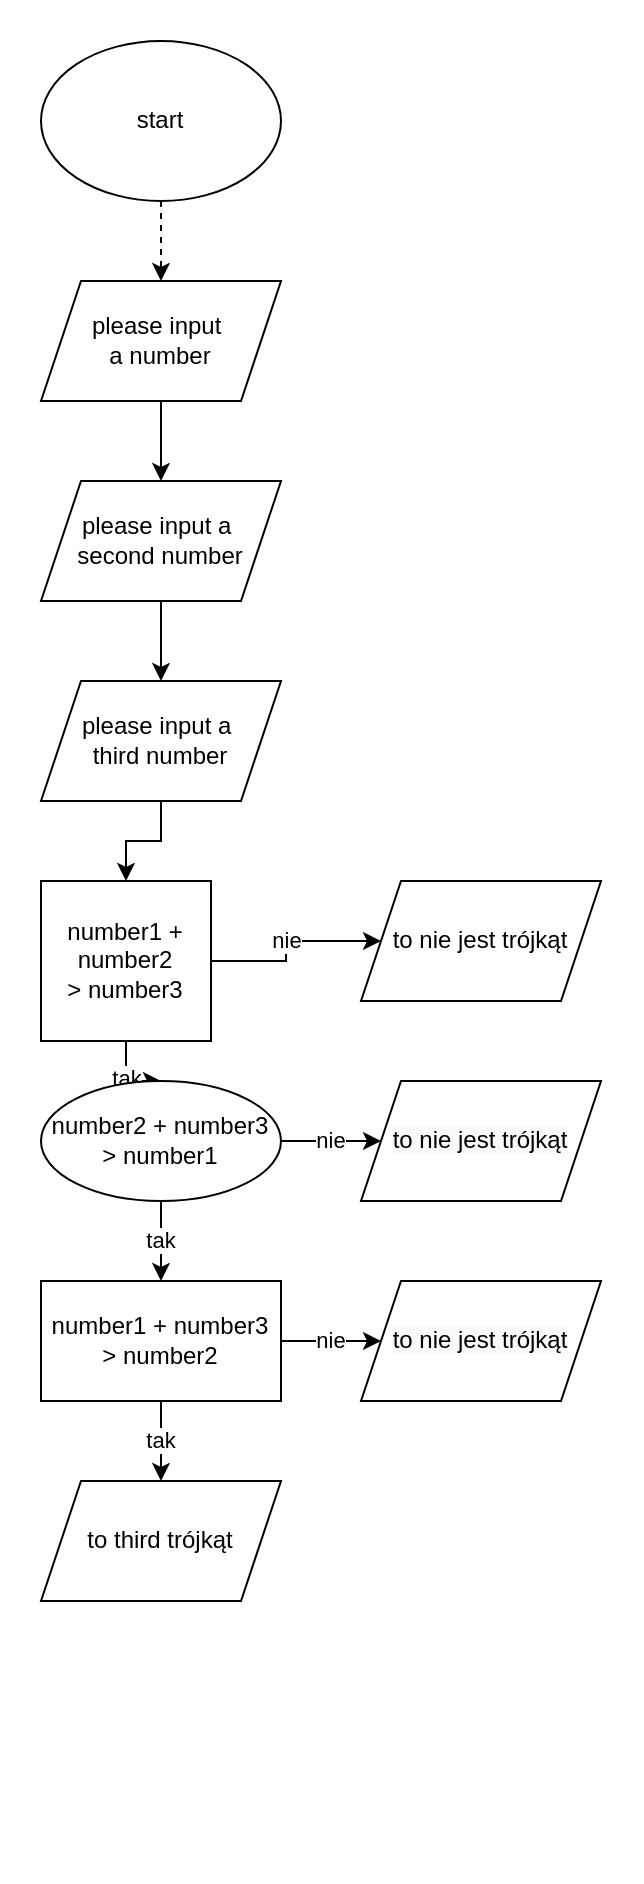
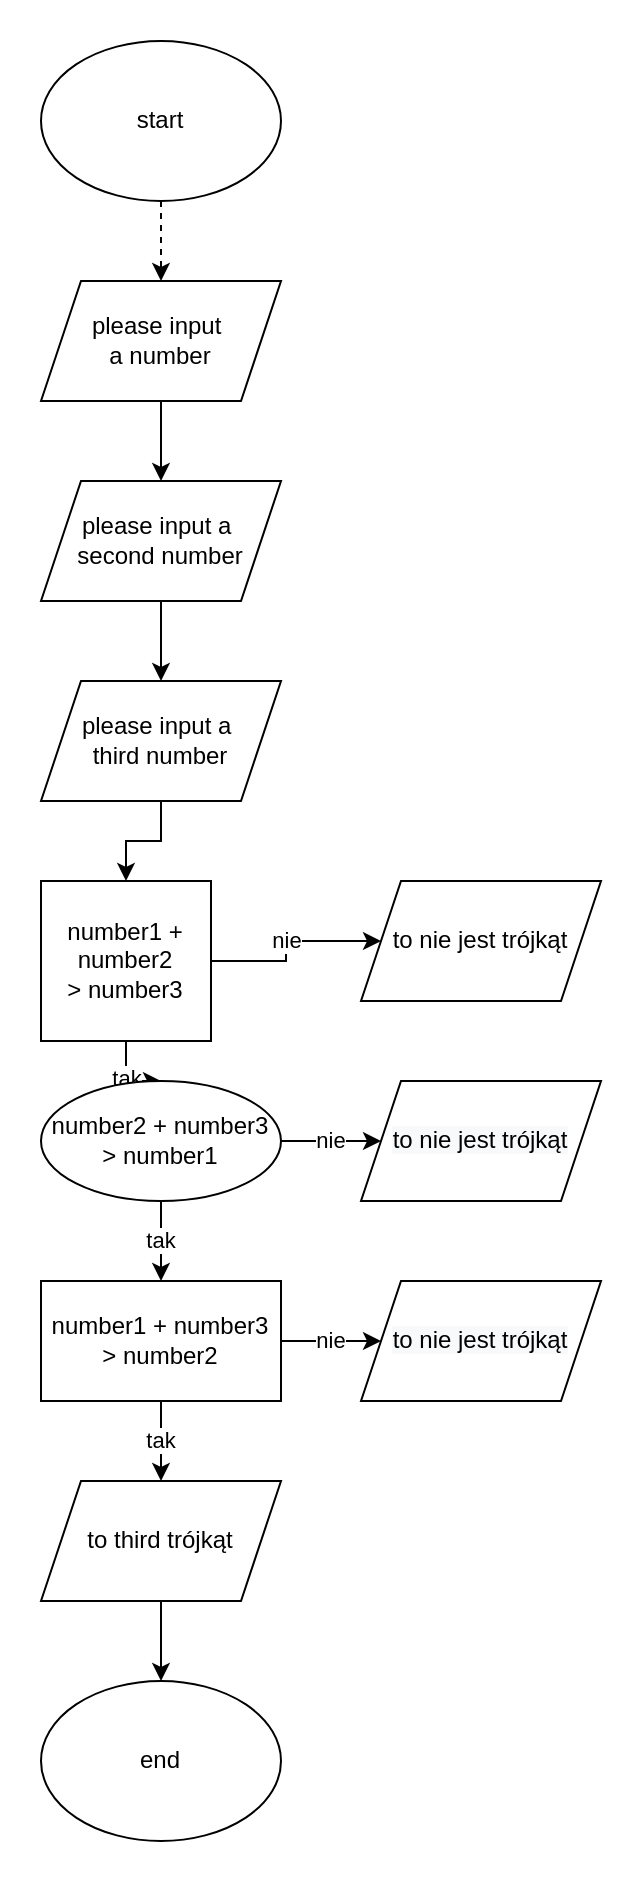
edge "to third trójkąt" -> "end": added
node "end": added
